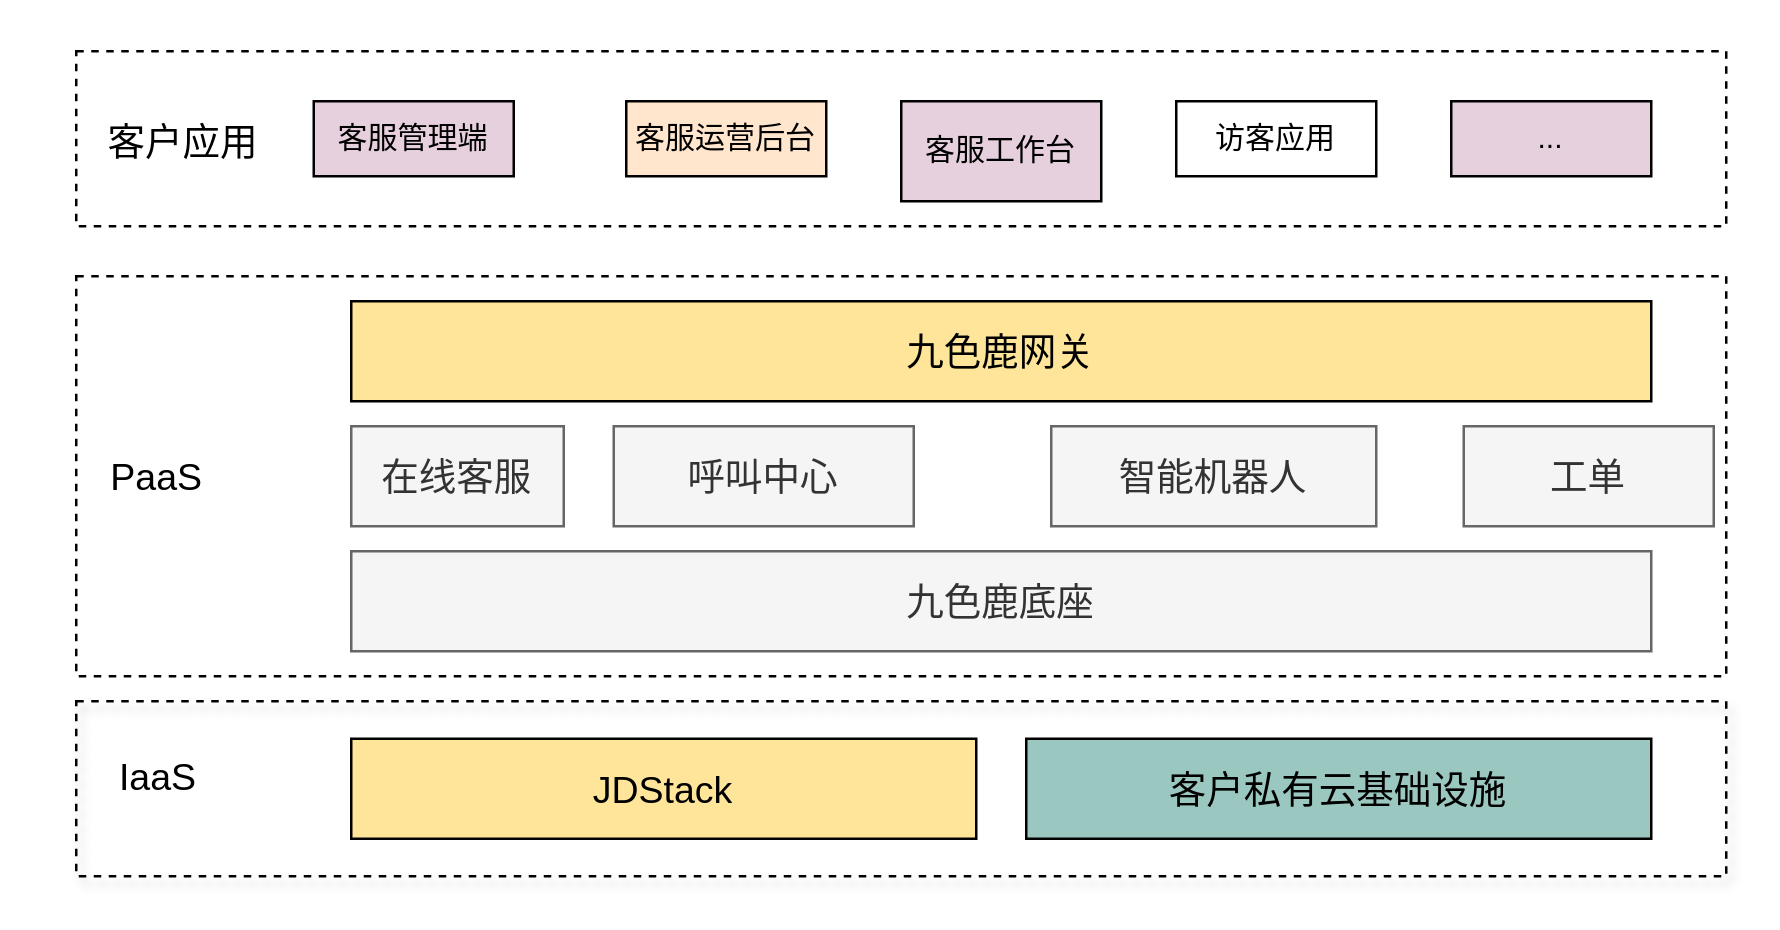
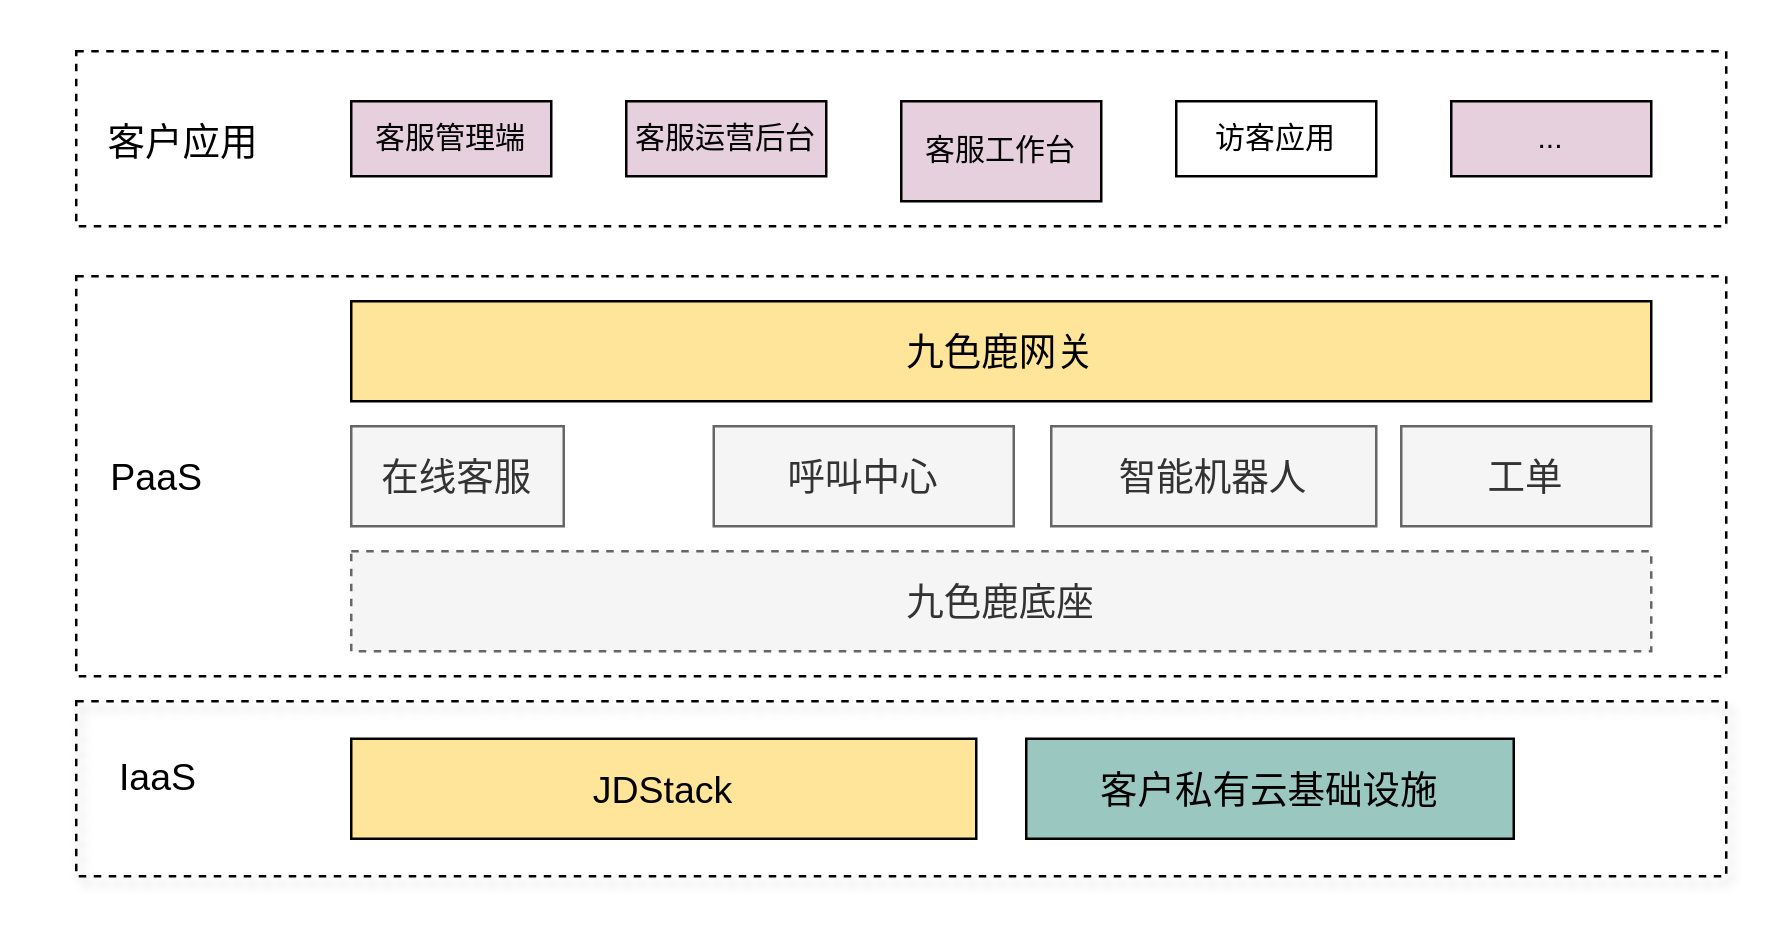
node "客服管理端": moved (414, 139) -> (451, 139)
node "客服运营后台": fillcolor #ffe6cc -> #e6d0de
node "呼叫中心": moved (764, 476) -> (864, 476)
node "工单": moved (1589, 476) -> (1526, 476)
node "九色鹿底座": style solid -> dashed
node "客户私有云基础设施": size 625x100 -> 488x100
